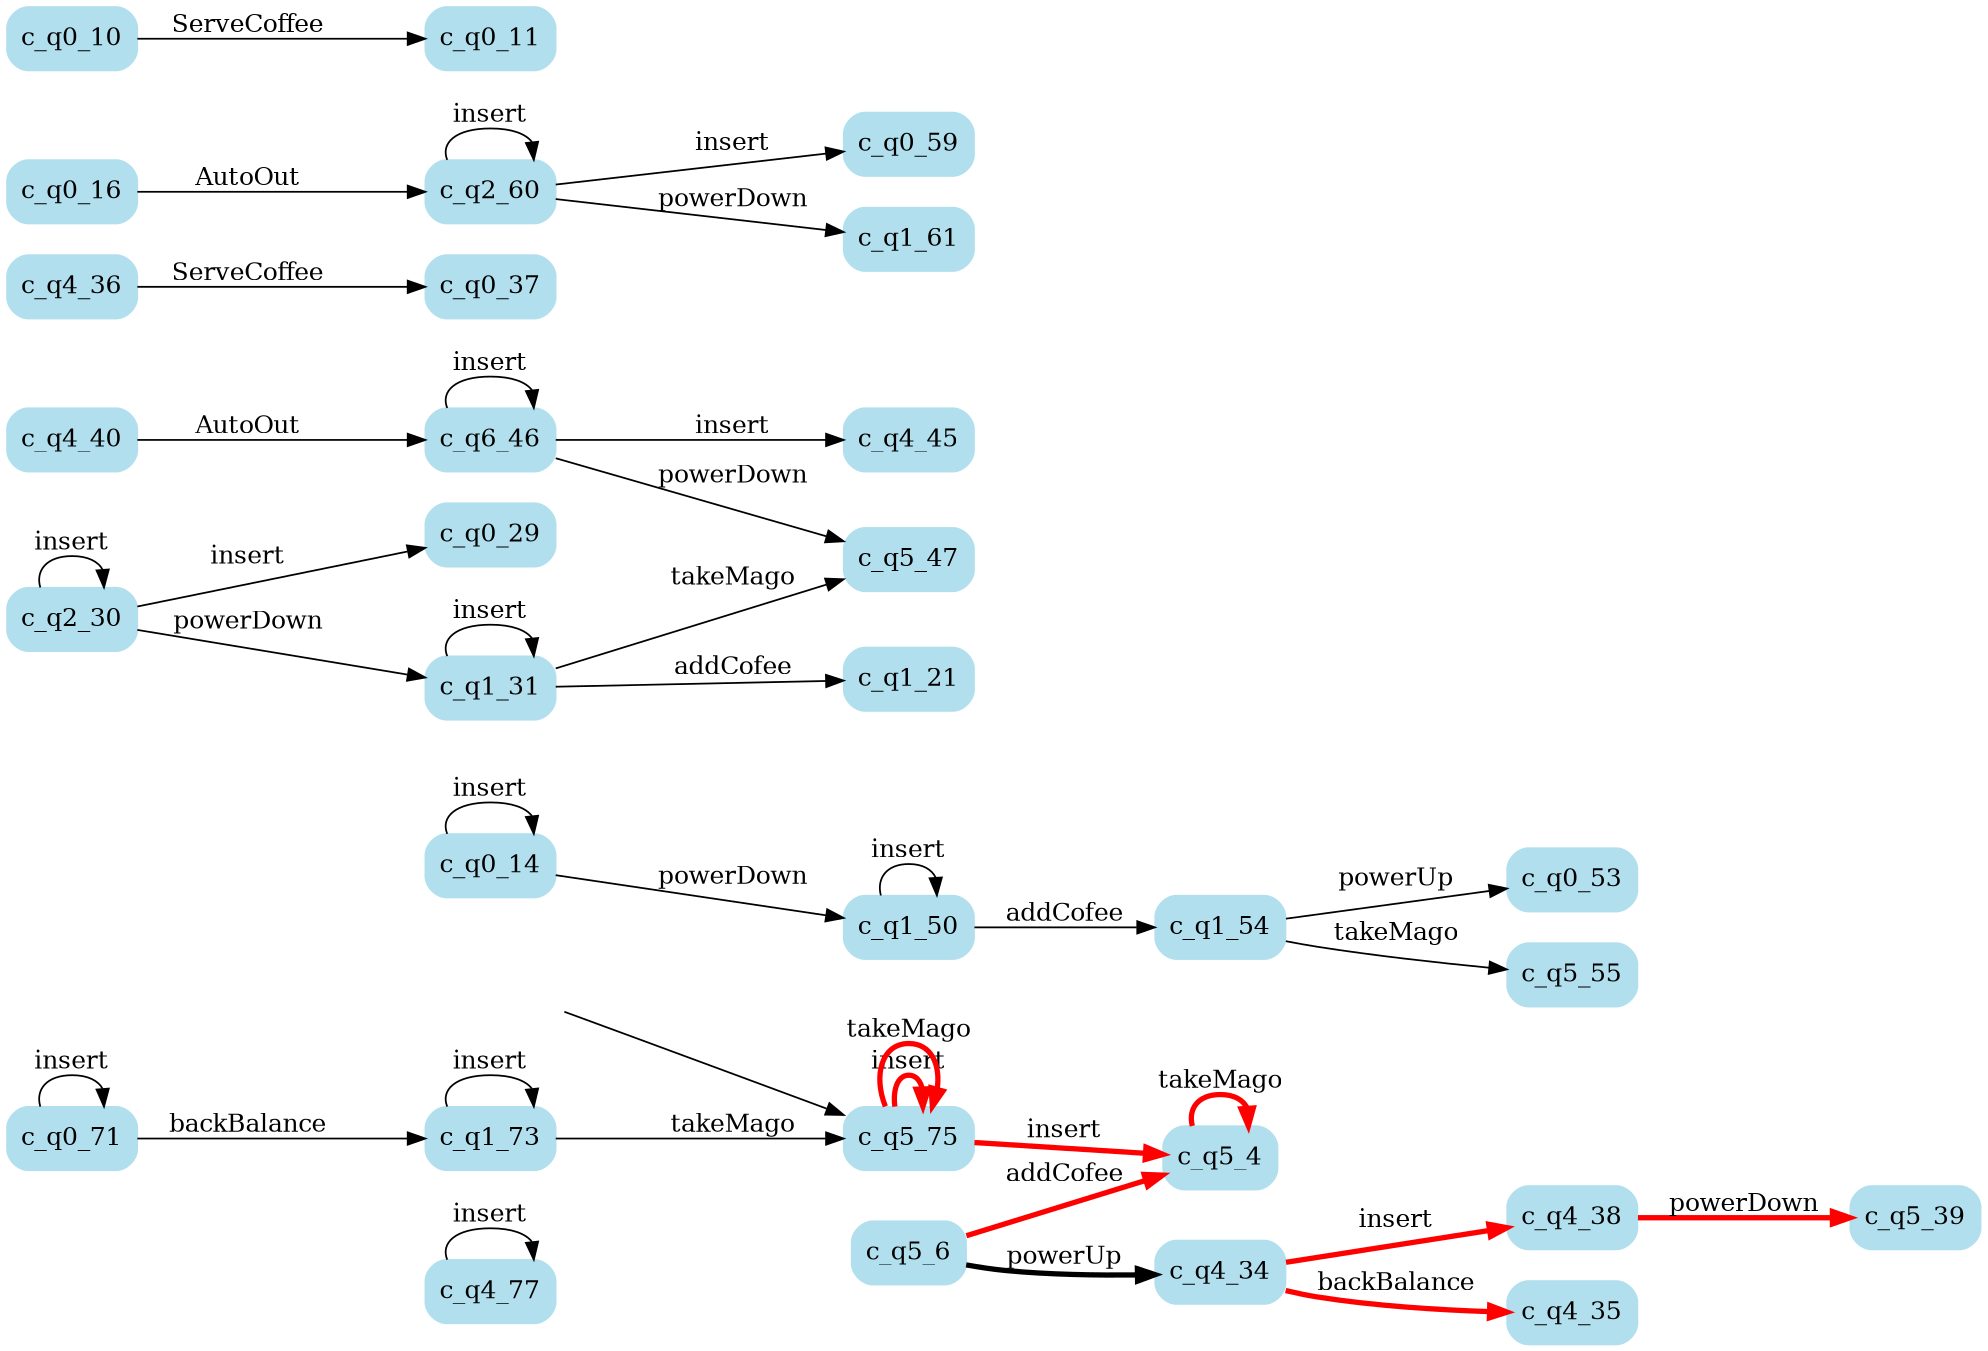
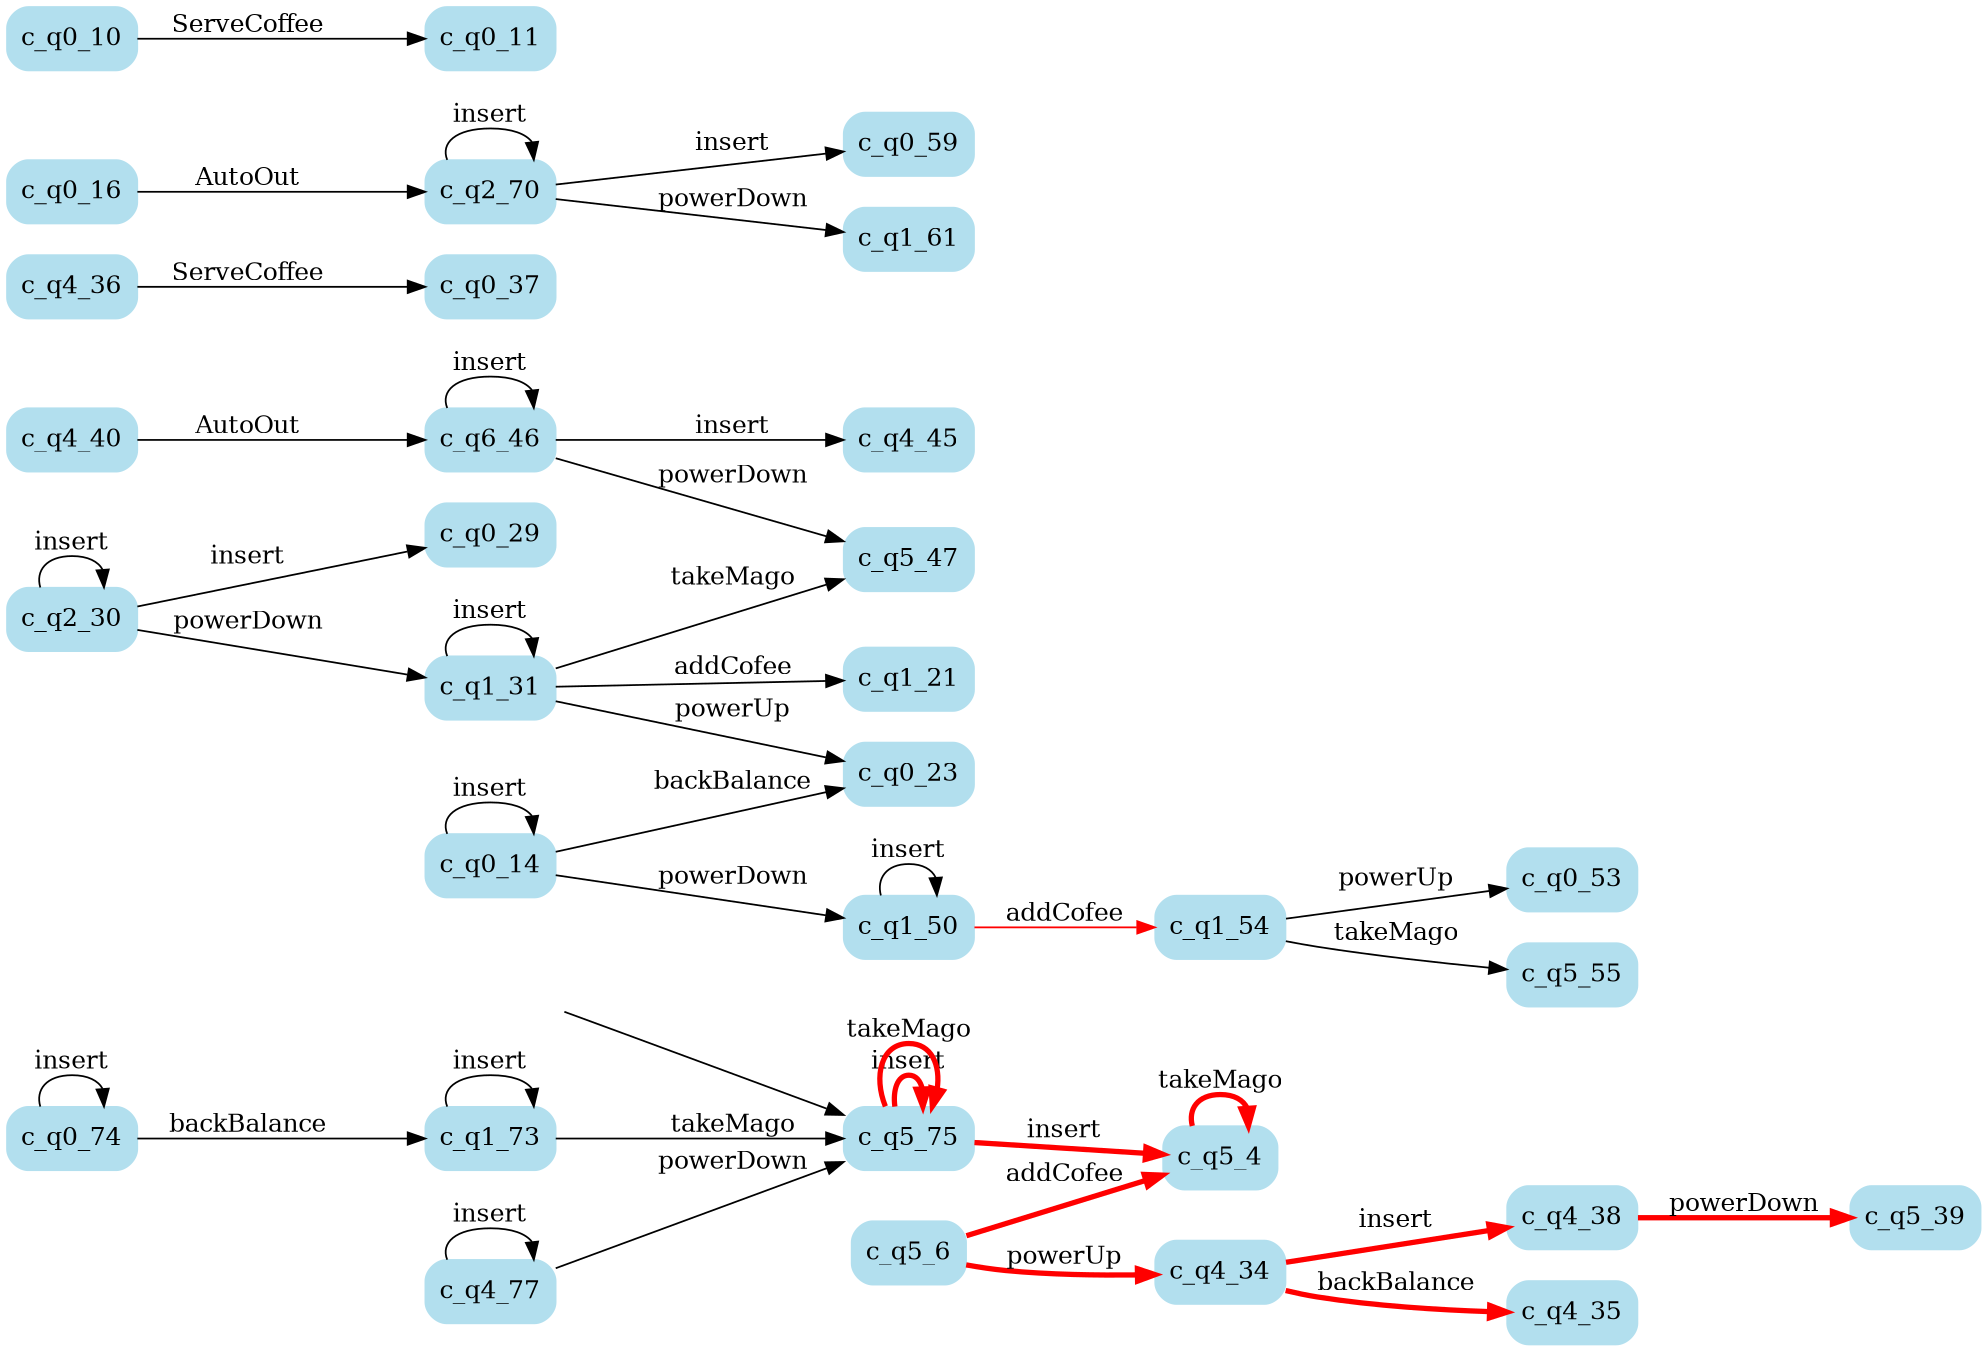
node "c_q2_60": label "c_q2_60" -> "c_q2_70"
node "c_q0_23": added
edge "c_q1_50" -> "c_q1_54": color black -> red
node "c_q0_71": label "c_q0_71" -> "c_q0_74"
edge "c_q4_77" -> "c_q5_75": added, label "powerDown"
edge "c_q5_6" -> "c_q4_34": color black -> red
